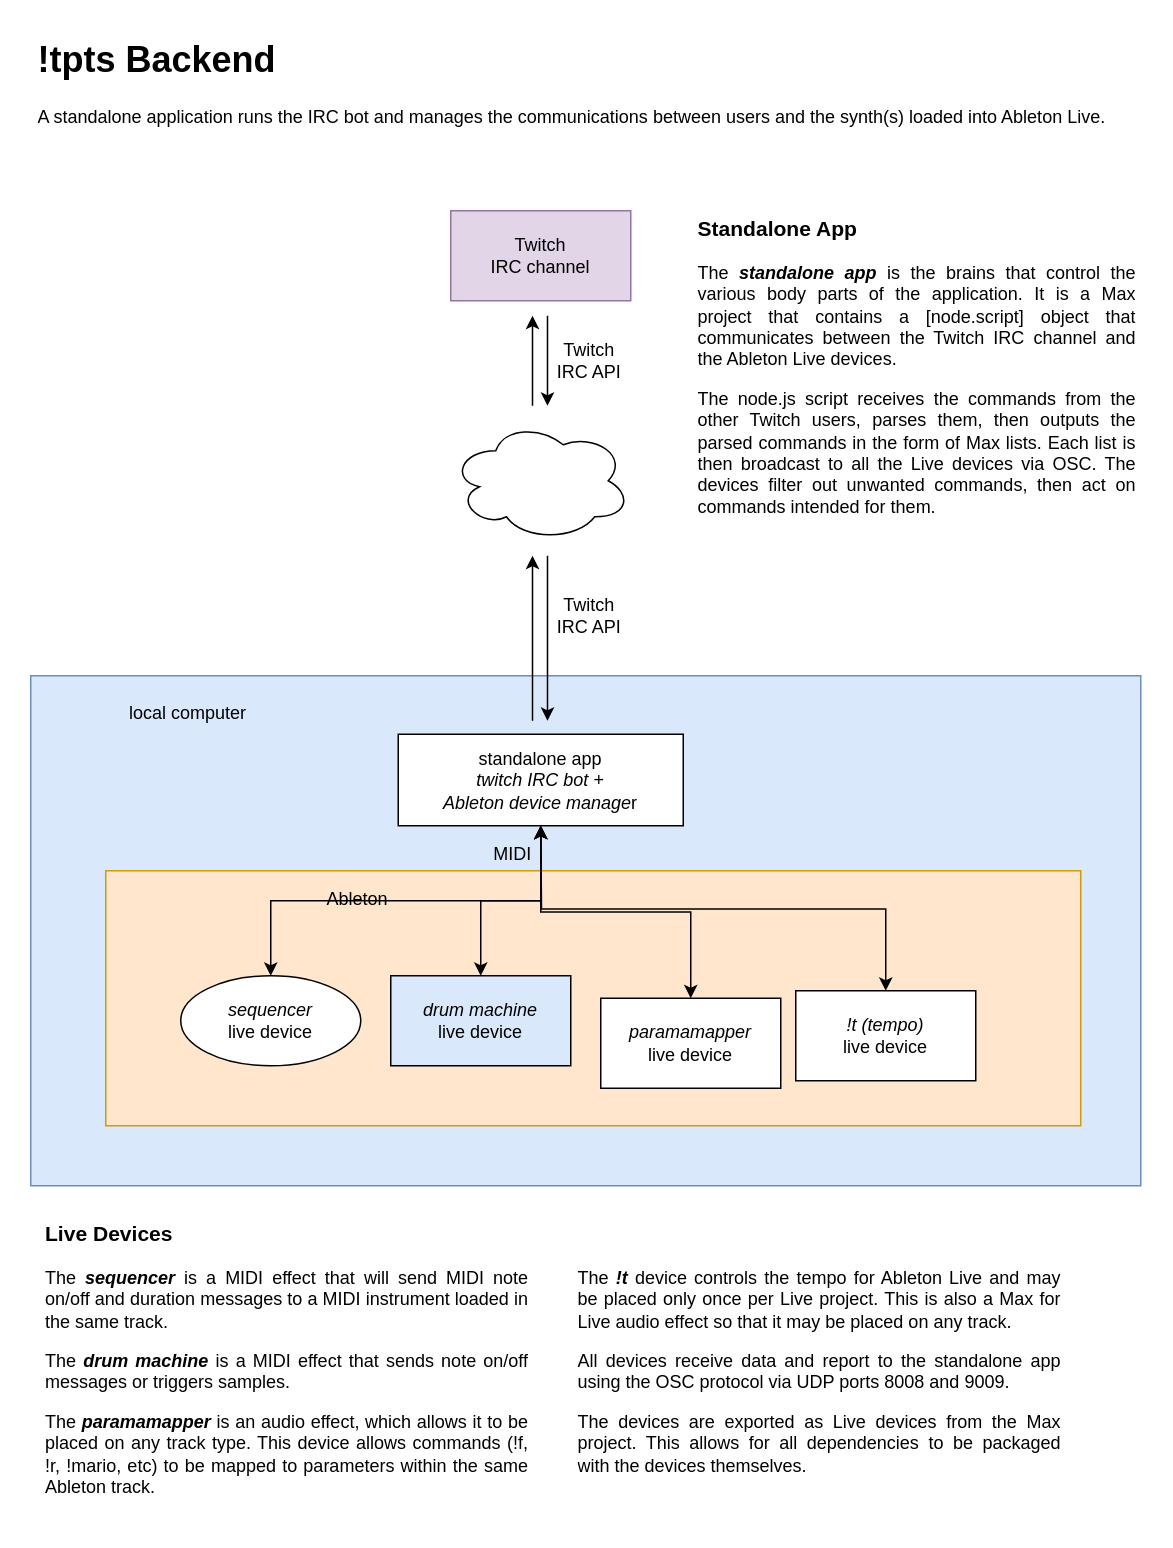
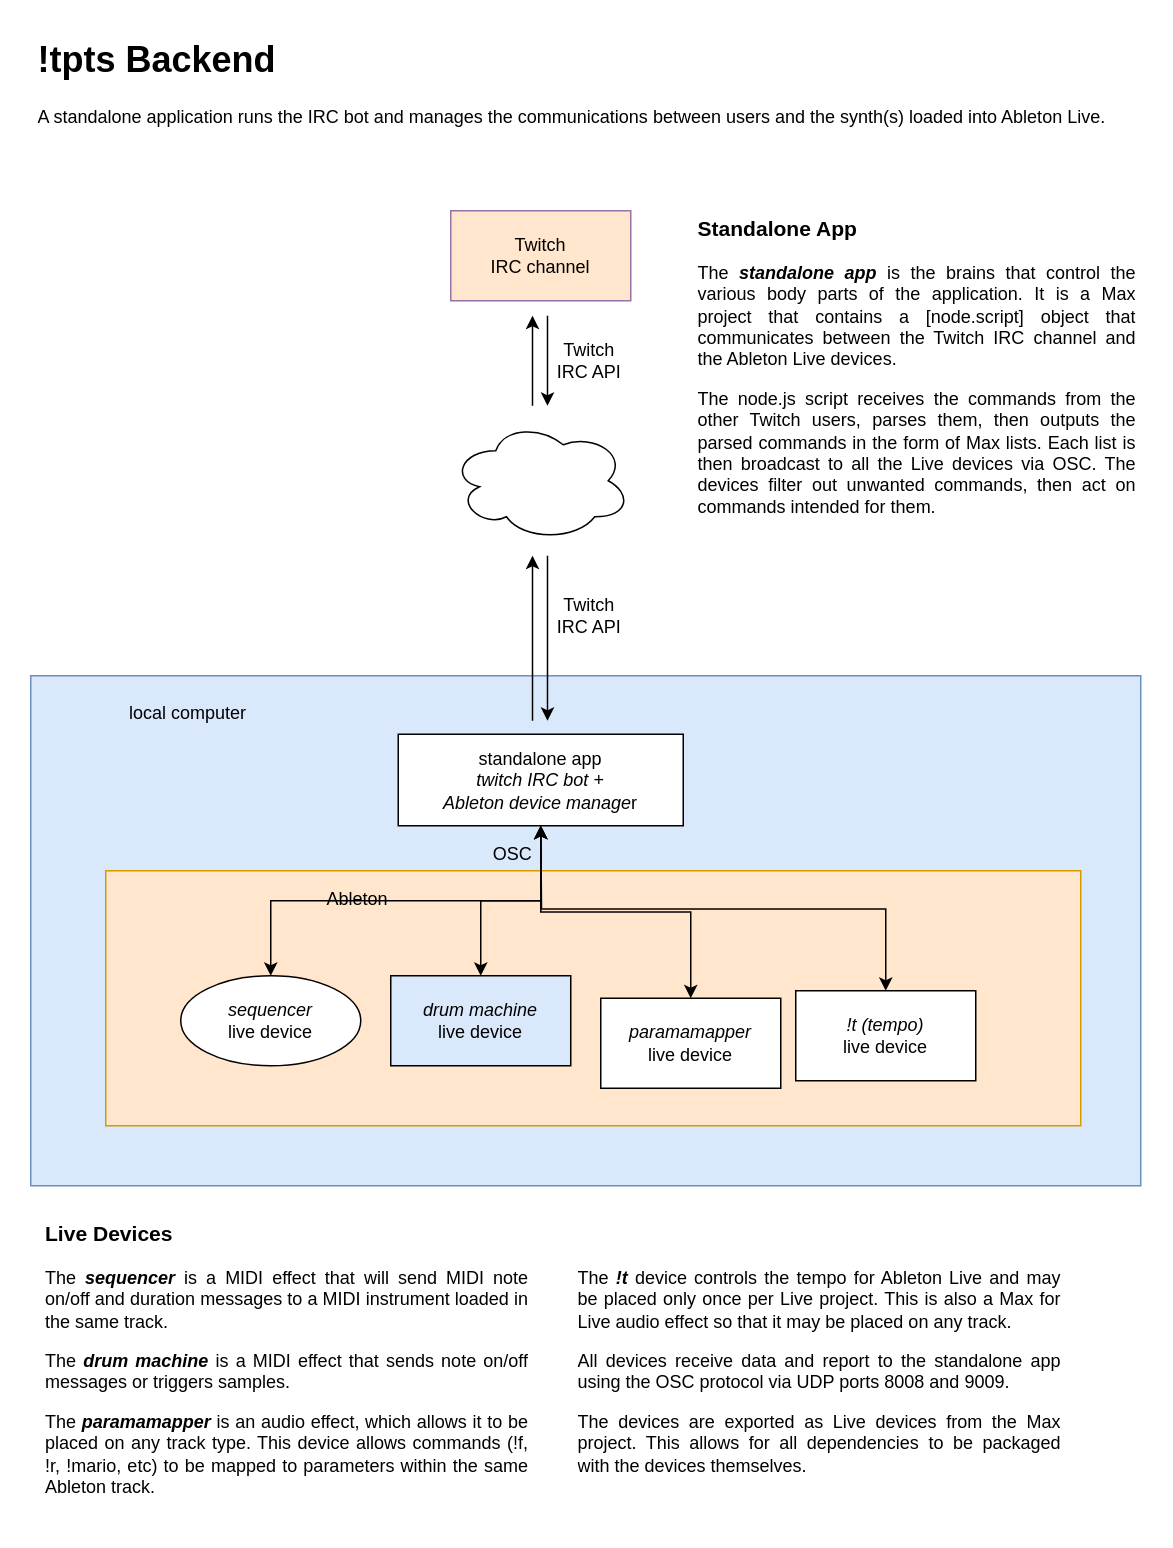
node "Twitch IRC channel": fillcolor #e1d5e7 -> #ffe6cc
node "MIDI": label "MIDI" -> "OSC"
